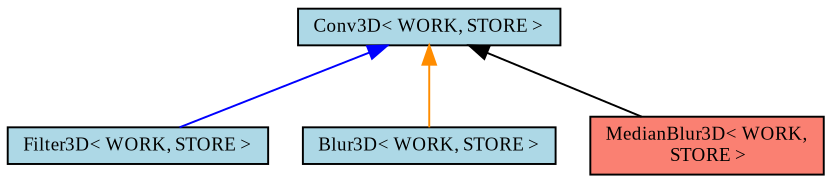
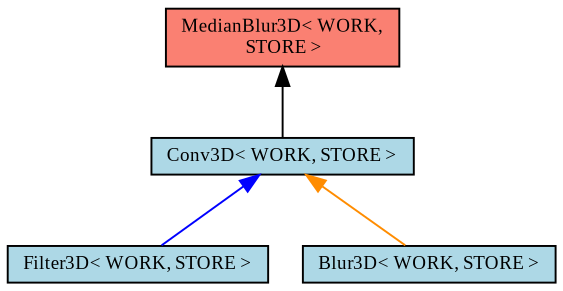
edge "MedianBlur3D< WORK, STORE >" -> "Conv3D< WORK, STORE >": reversed
